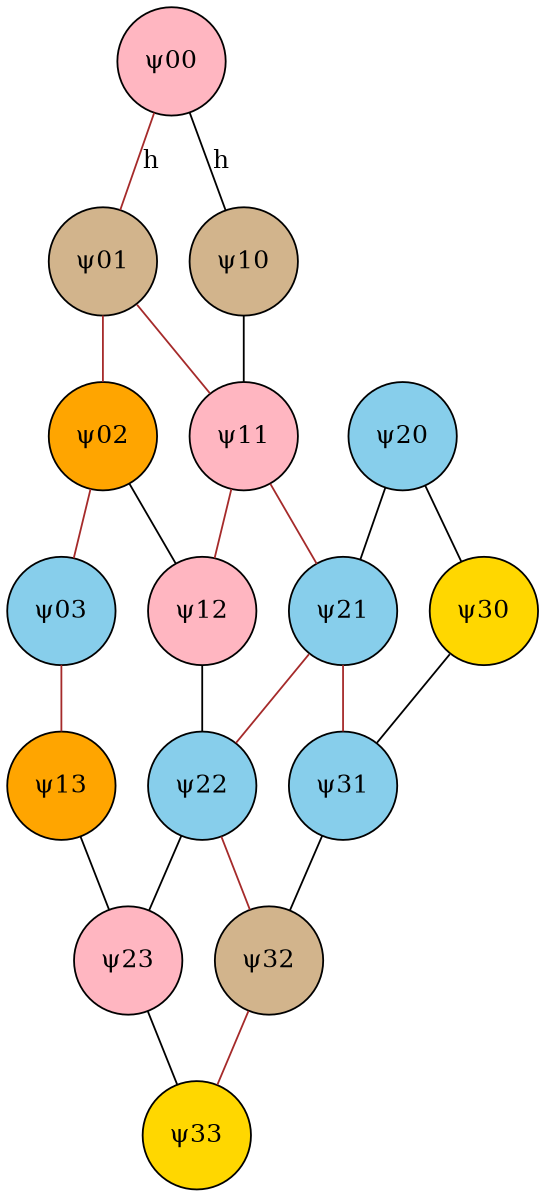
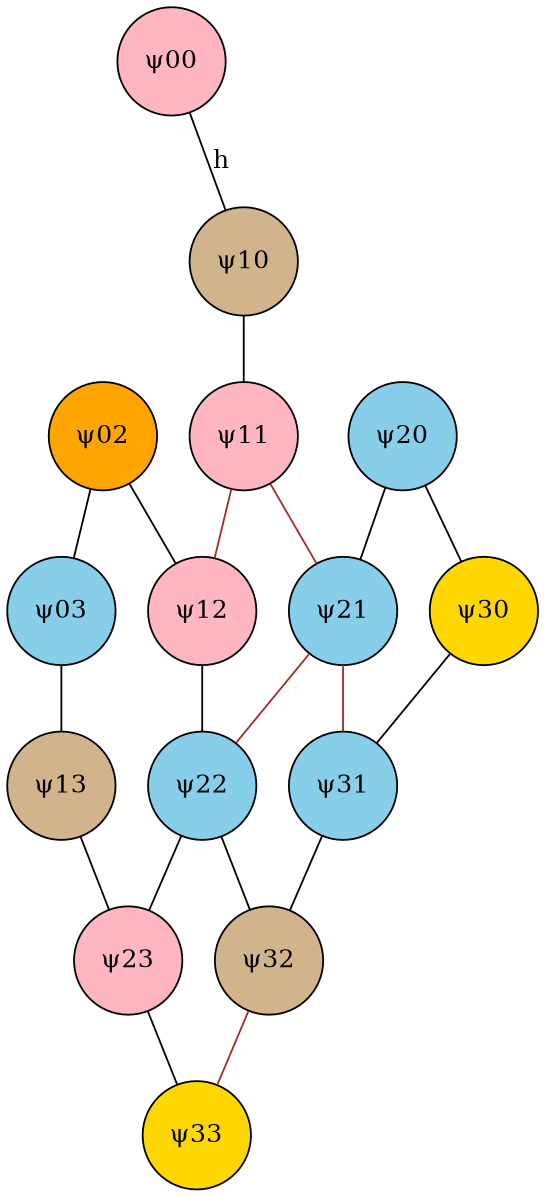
node "ψ01": removed
edge "ψ02" -- "ψ03": color brown -> black
edge "ψ03" -- "ψ13": color brown -> black
node "ψ13": fillcolor orange -> tan
edge "ψ22" -- "ψ32": color brown -> black
